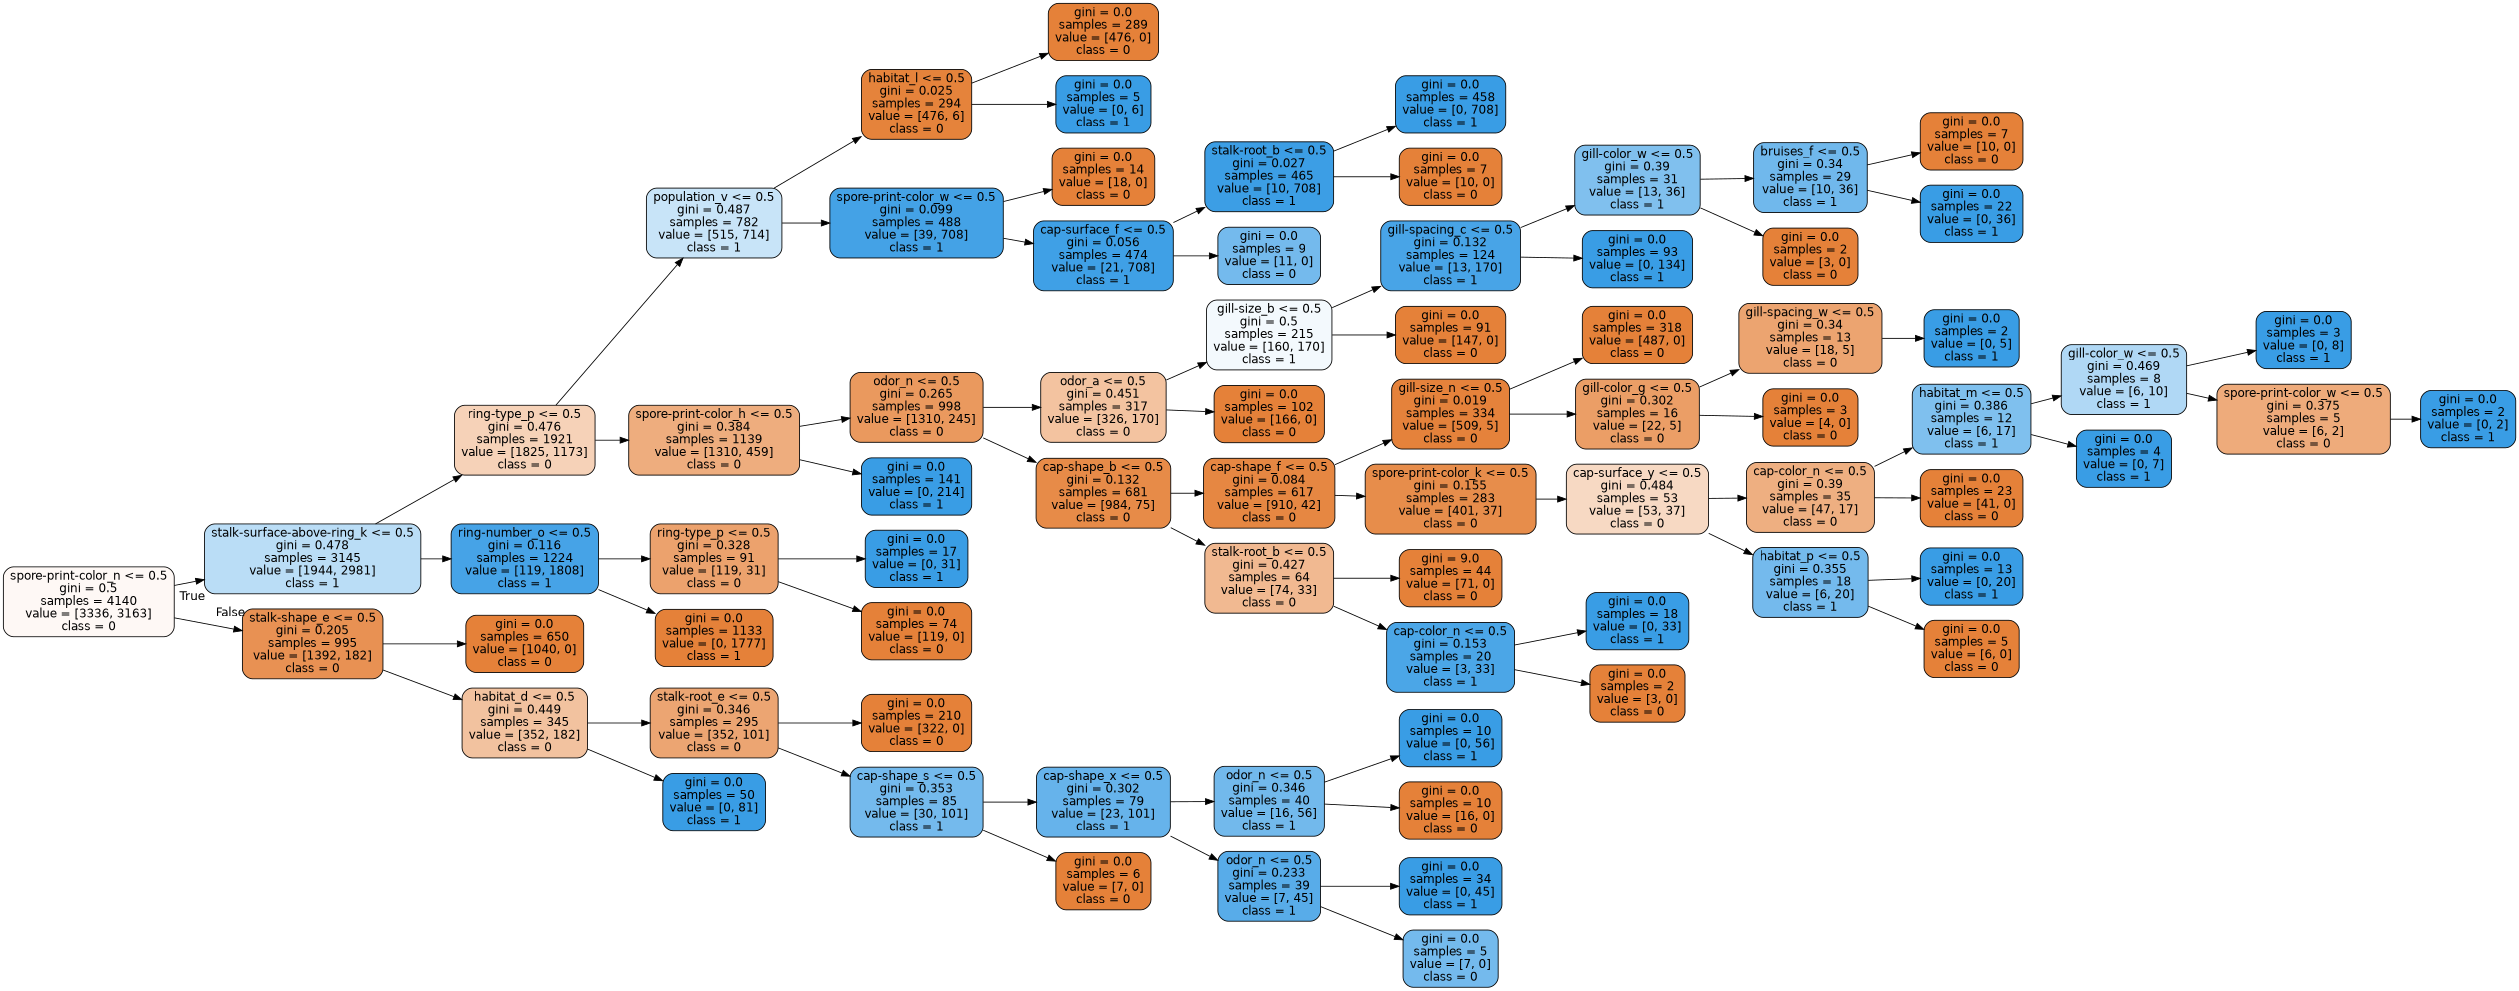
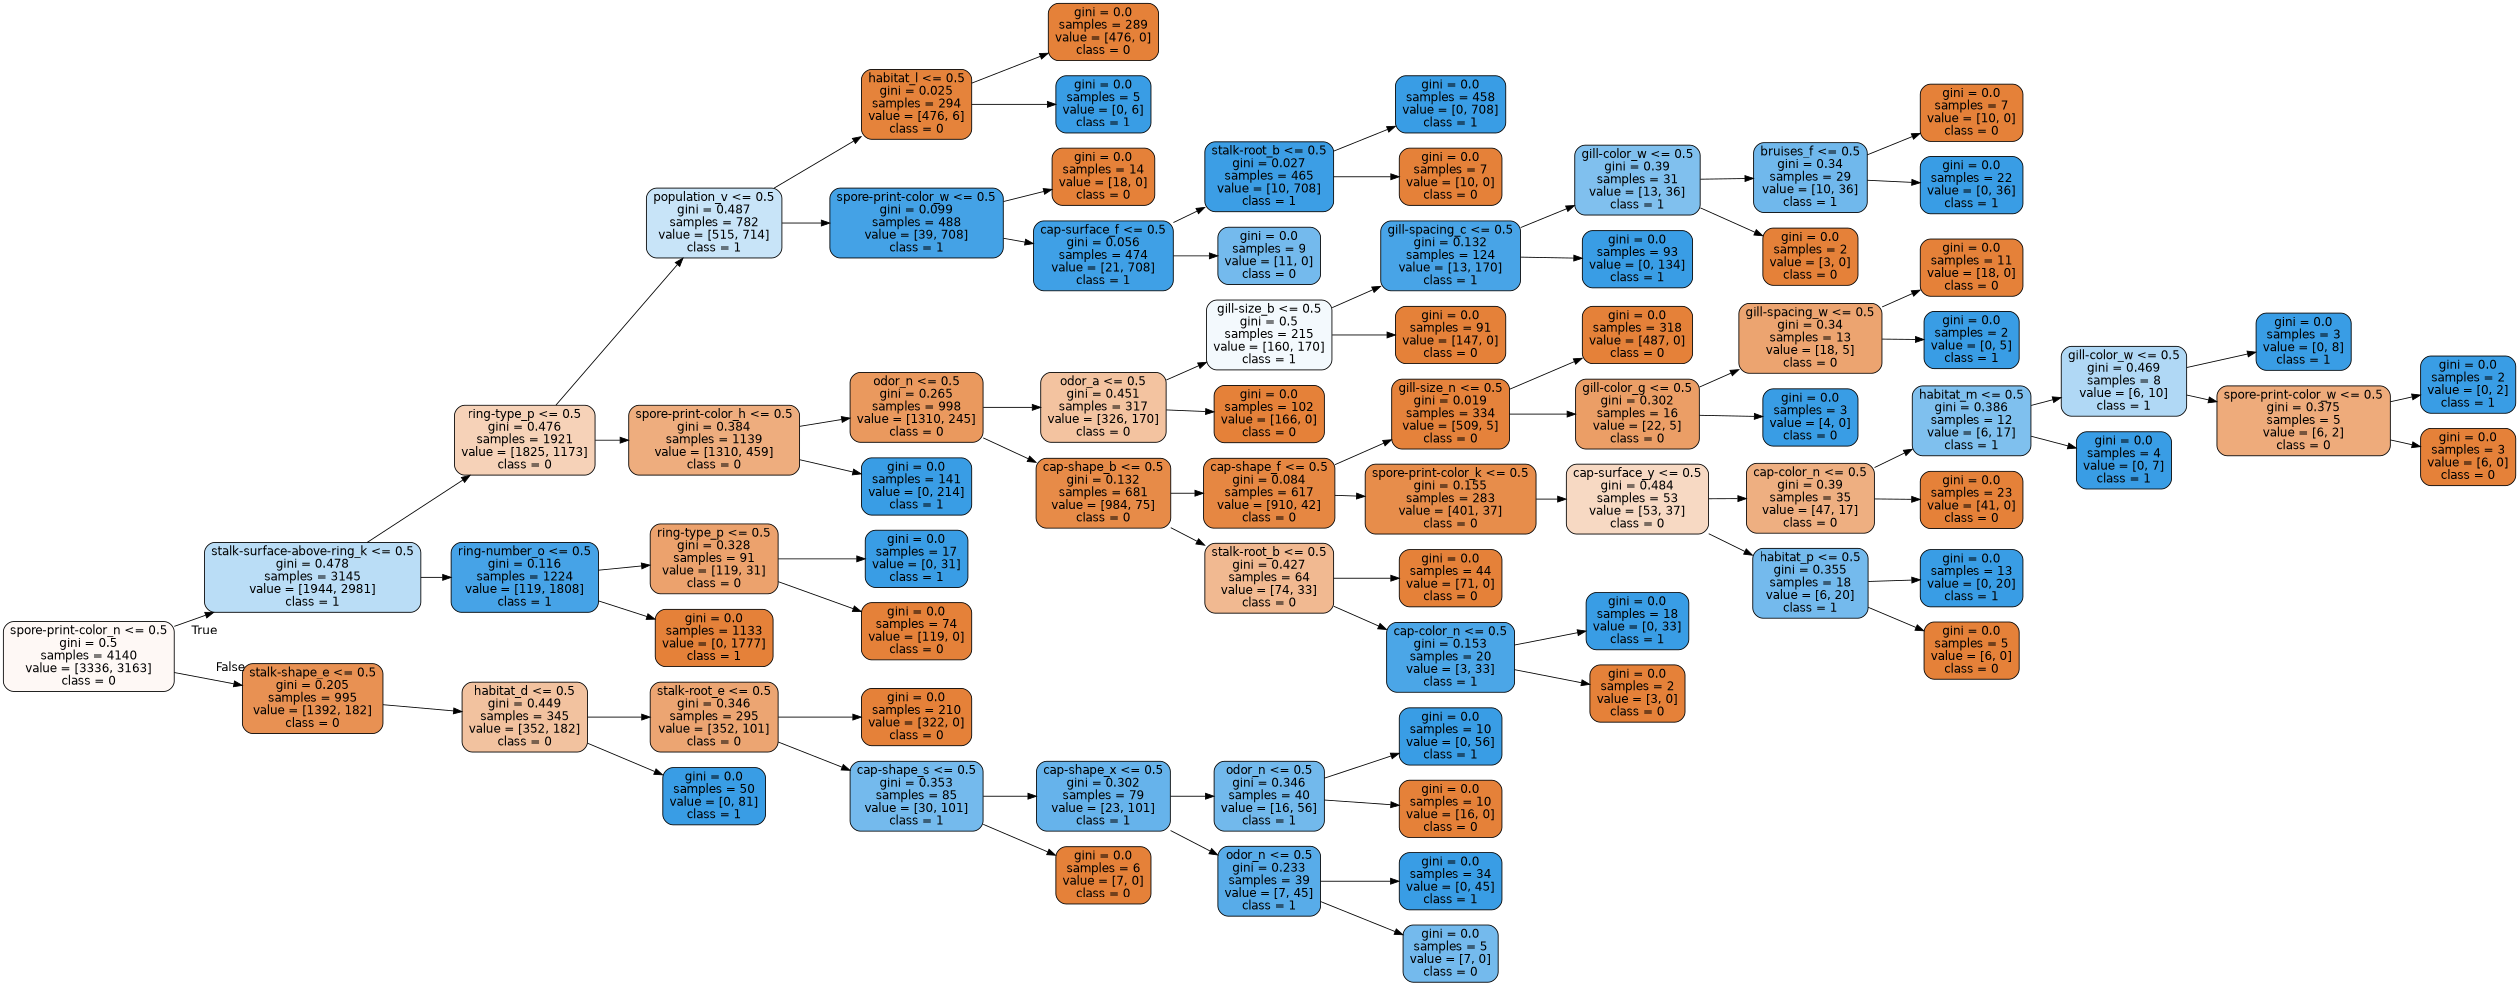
node "gini = 0.0 samples = 11 value = [18, 0] class = 0": added
node "gini = 0.0 samples = 3 value = [4, 0] class = 0": fillcolor #e58139 -> #399de5
node "gini = 0.0 samples = 3 value = [6, 0] class = 0": added
node "gini = 9.0 samples = 44 value = [71, 0] class = 0": label "gini = 9.0 samples = 44 value = [71, 0] class = 0" -> "gini = 0.0 samples = 44 value = [71, 0] class = 0"
node "gini = 0.0 samples = 650 value = [1040, 0] class = 0": removed
